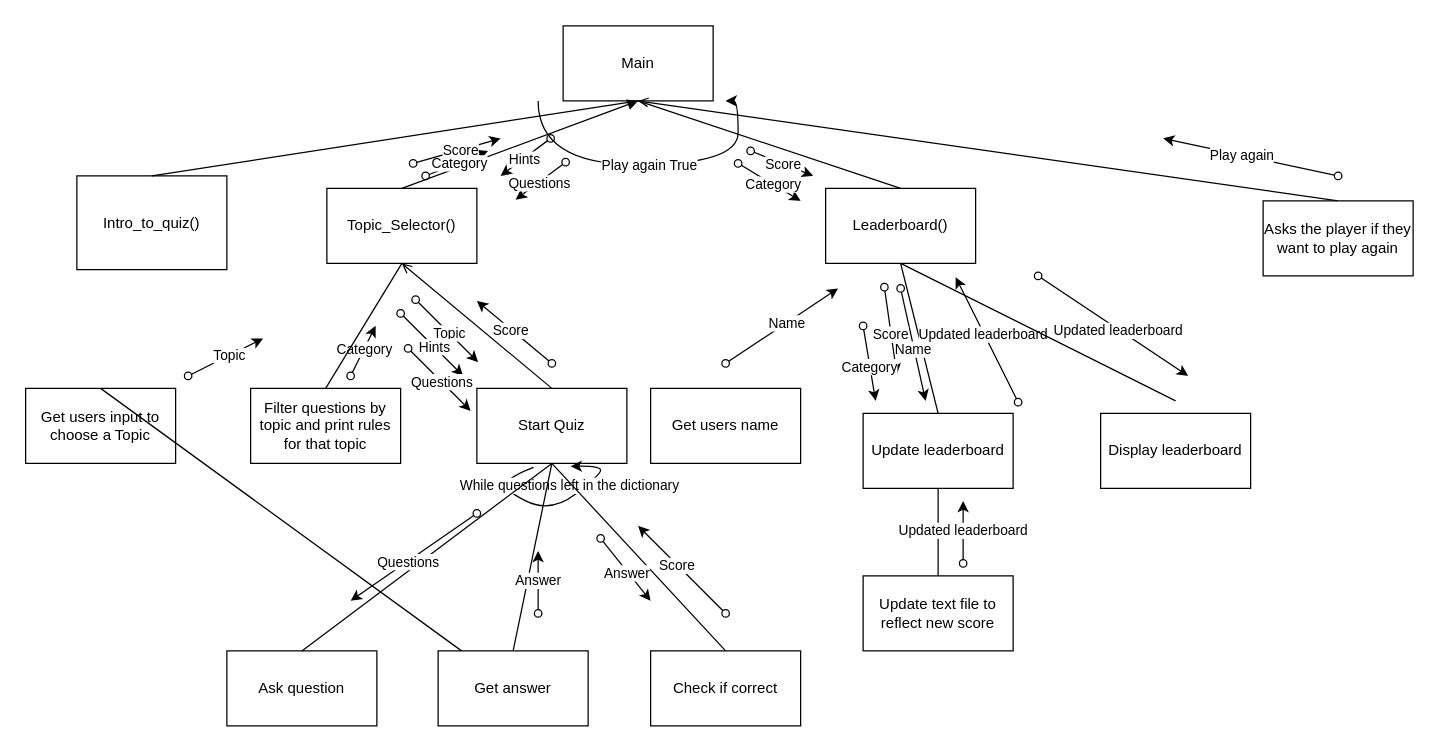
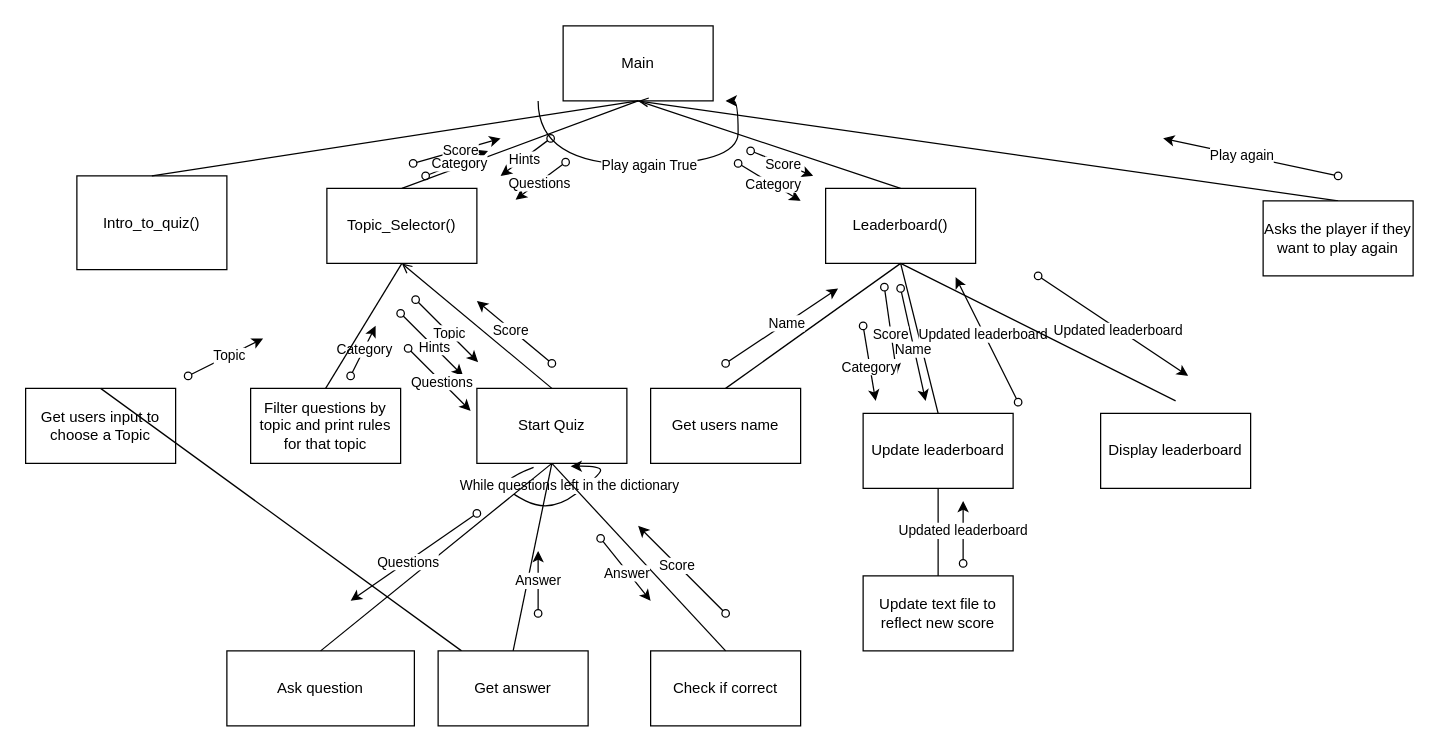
edge "Topic_Selector()" -> "Main": arrowhead block -> none
edge "Leaderboard()" -- "Get users name": added
node "Ask question": size 150x75 -> 188x75
